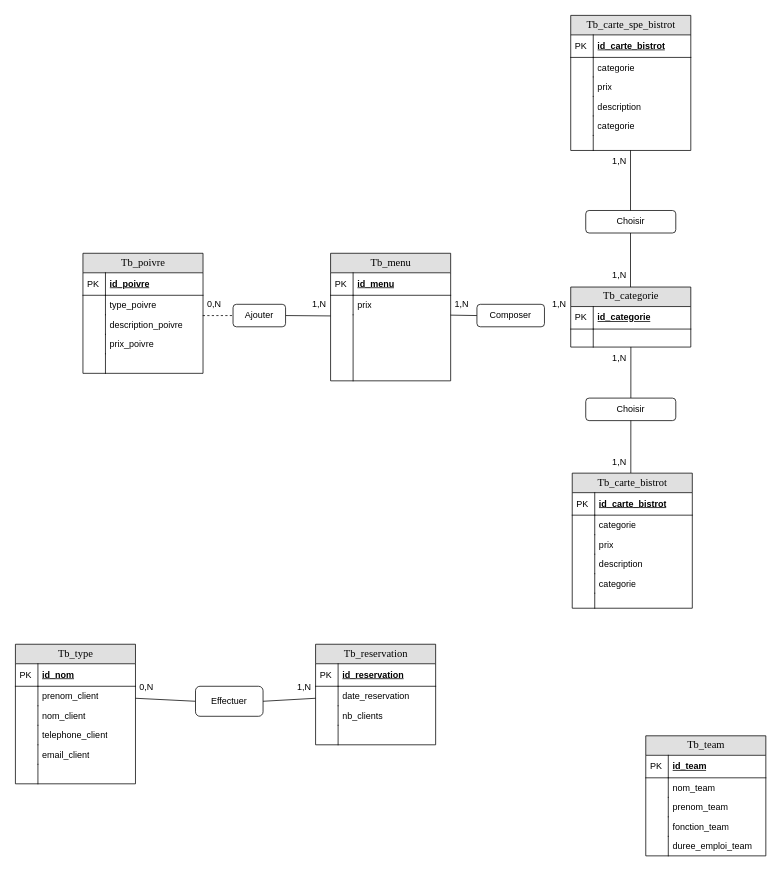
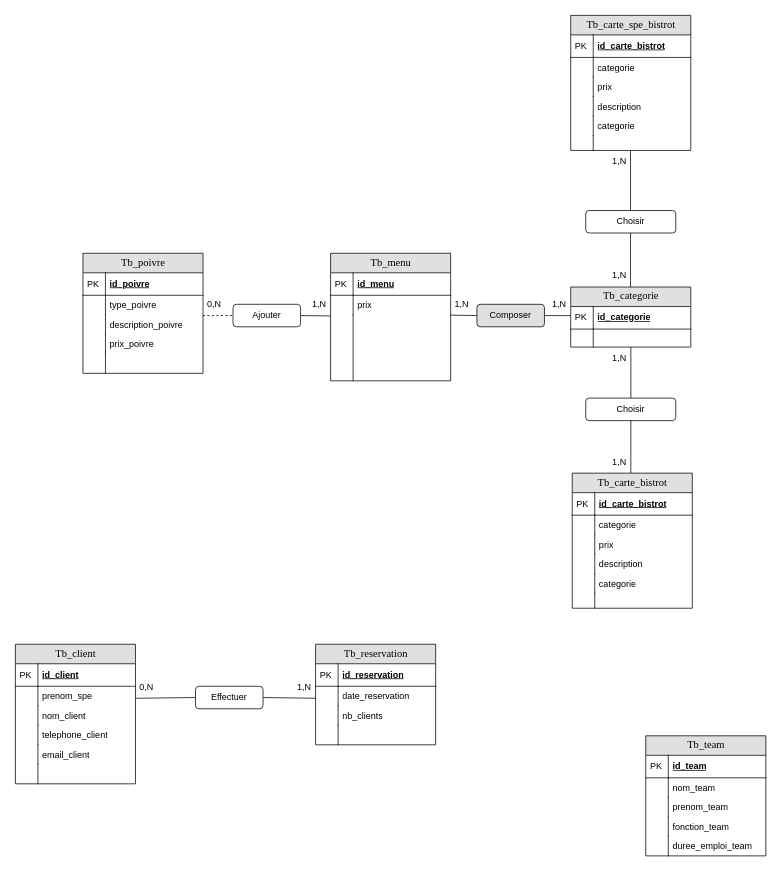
node "Ajouter": size 53x23 -> 68x23
node "Composer": fillcolor #ffffff -> #e0e0e0
edge "Composer" -- "id_categorie": added
node "Tb_type": label "Tb_type" -> "Tb_client"
node "id_nom": label "id_nom" -> "id_client"
node "prenom_client": label "prenom_client" -> "prenom_spe"
node "Effectuer": size 68x30 -> 68x23
